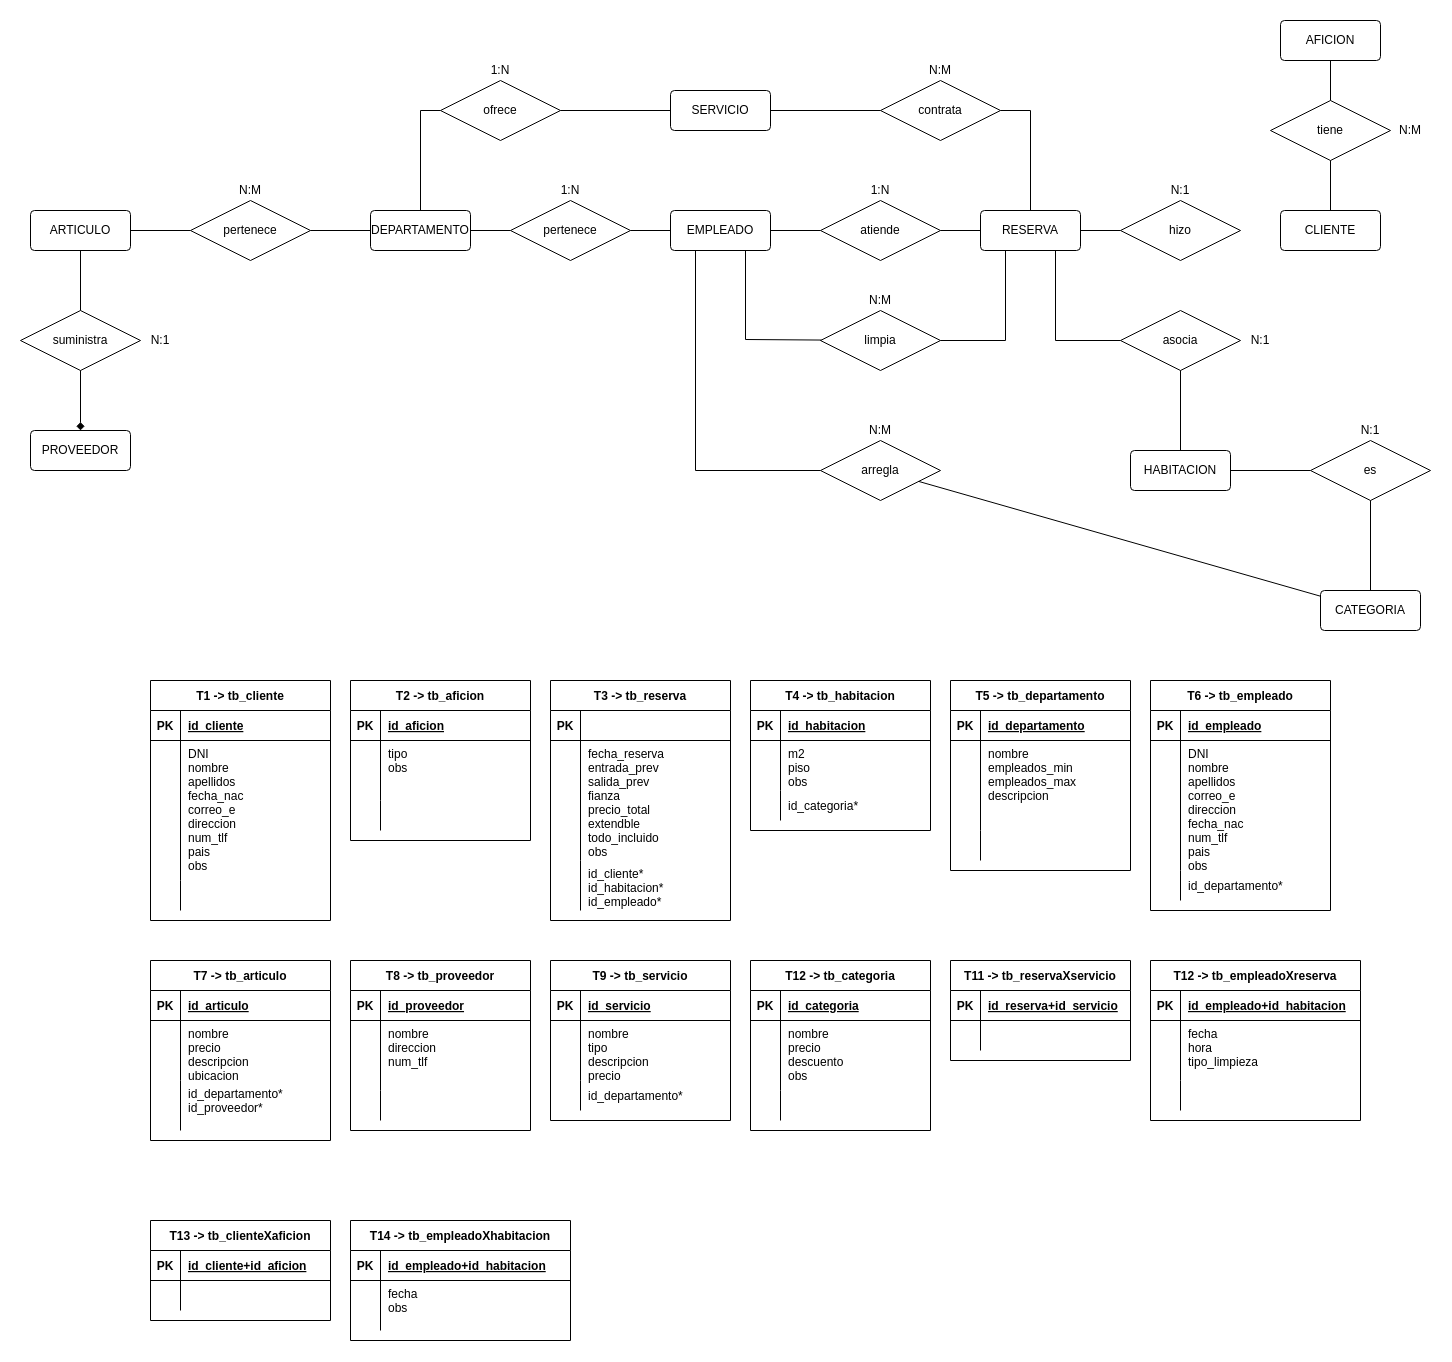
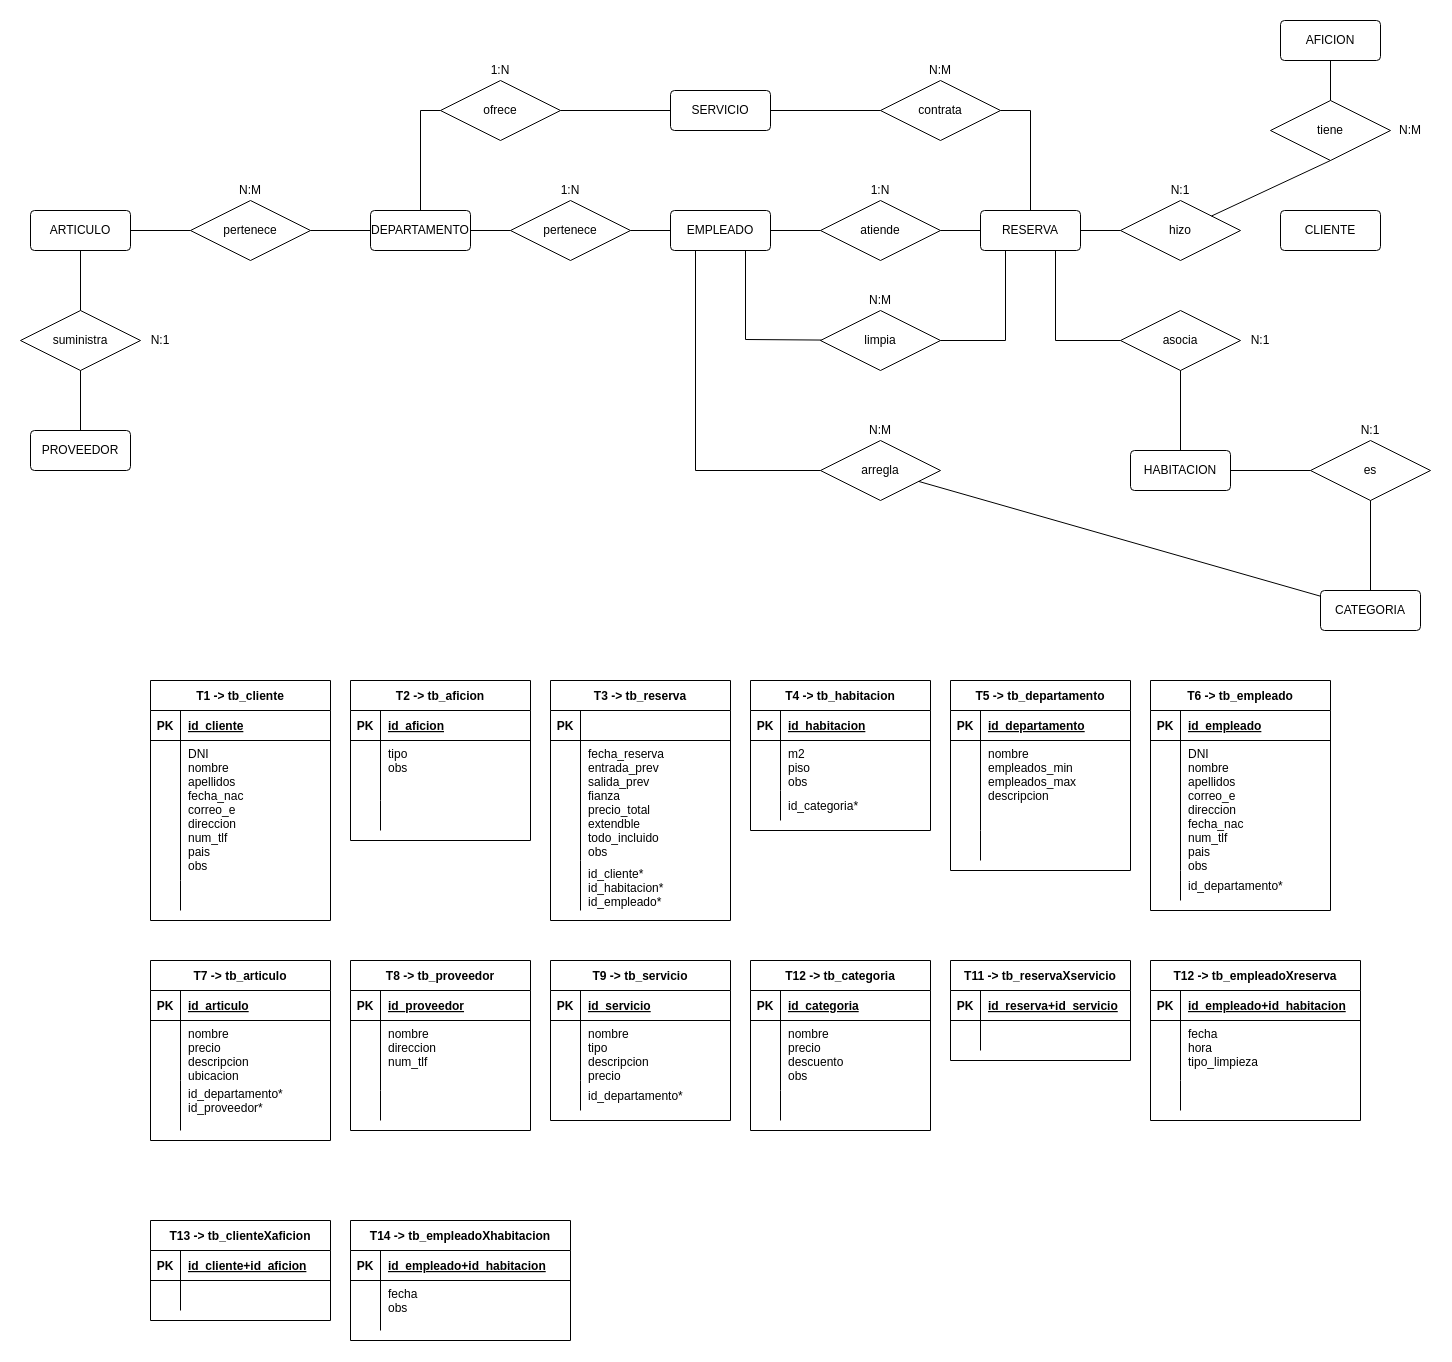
edge "tiene" -- "CLIENTE": now "tiene" -- "hizo"
edge "suministra" -> "PROVEEDOR": arrowhead diamond -> none
